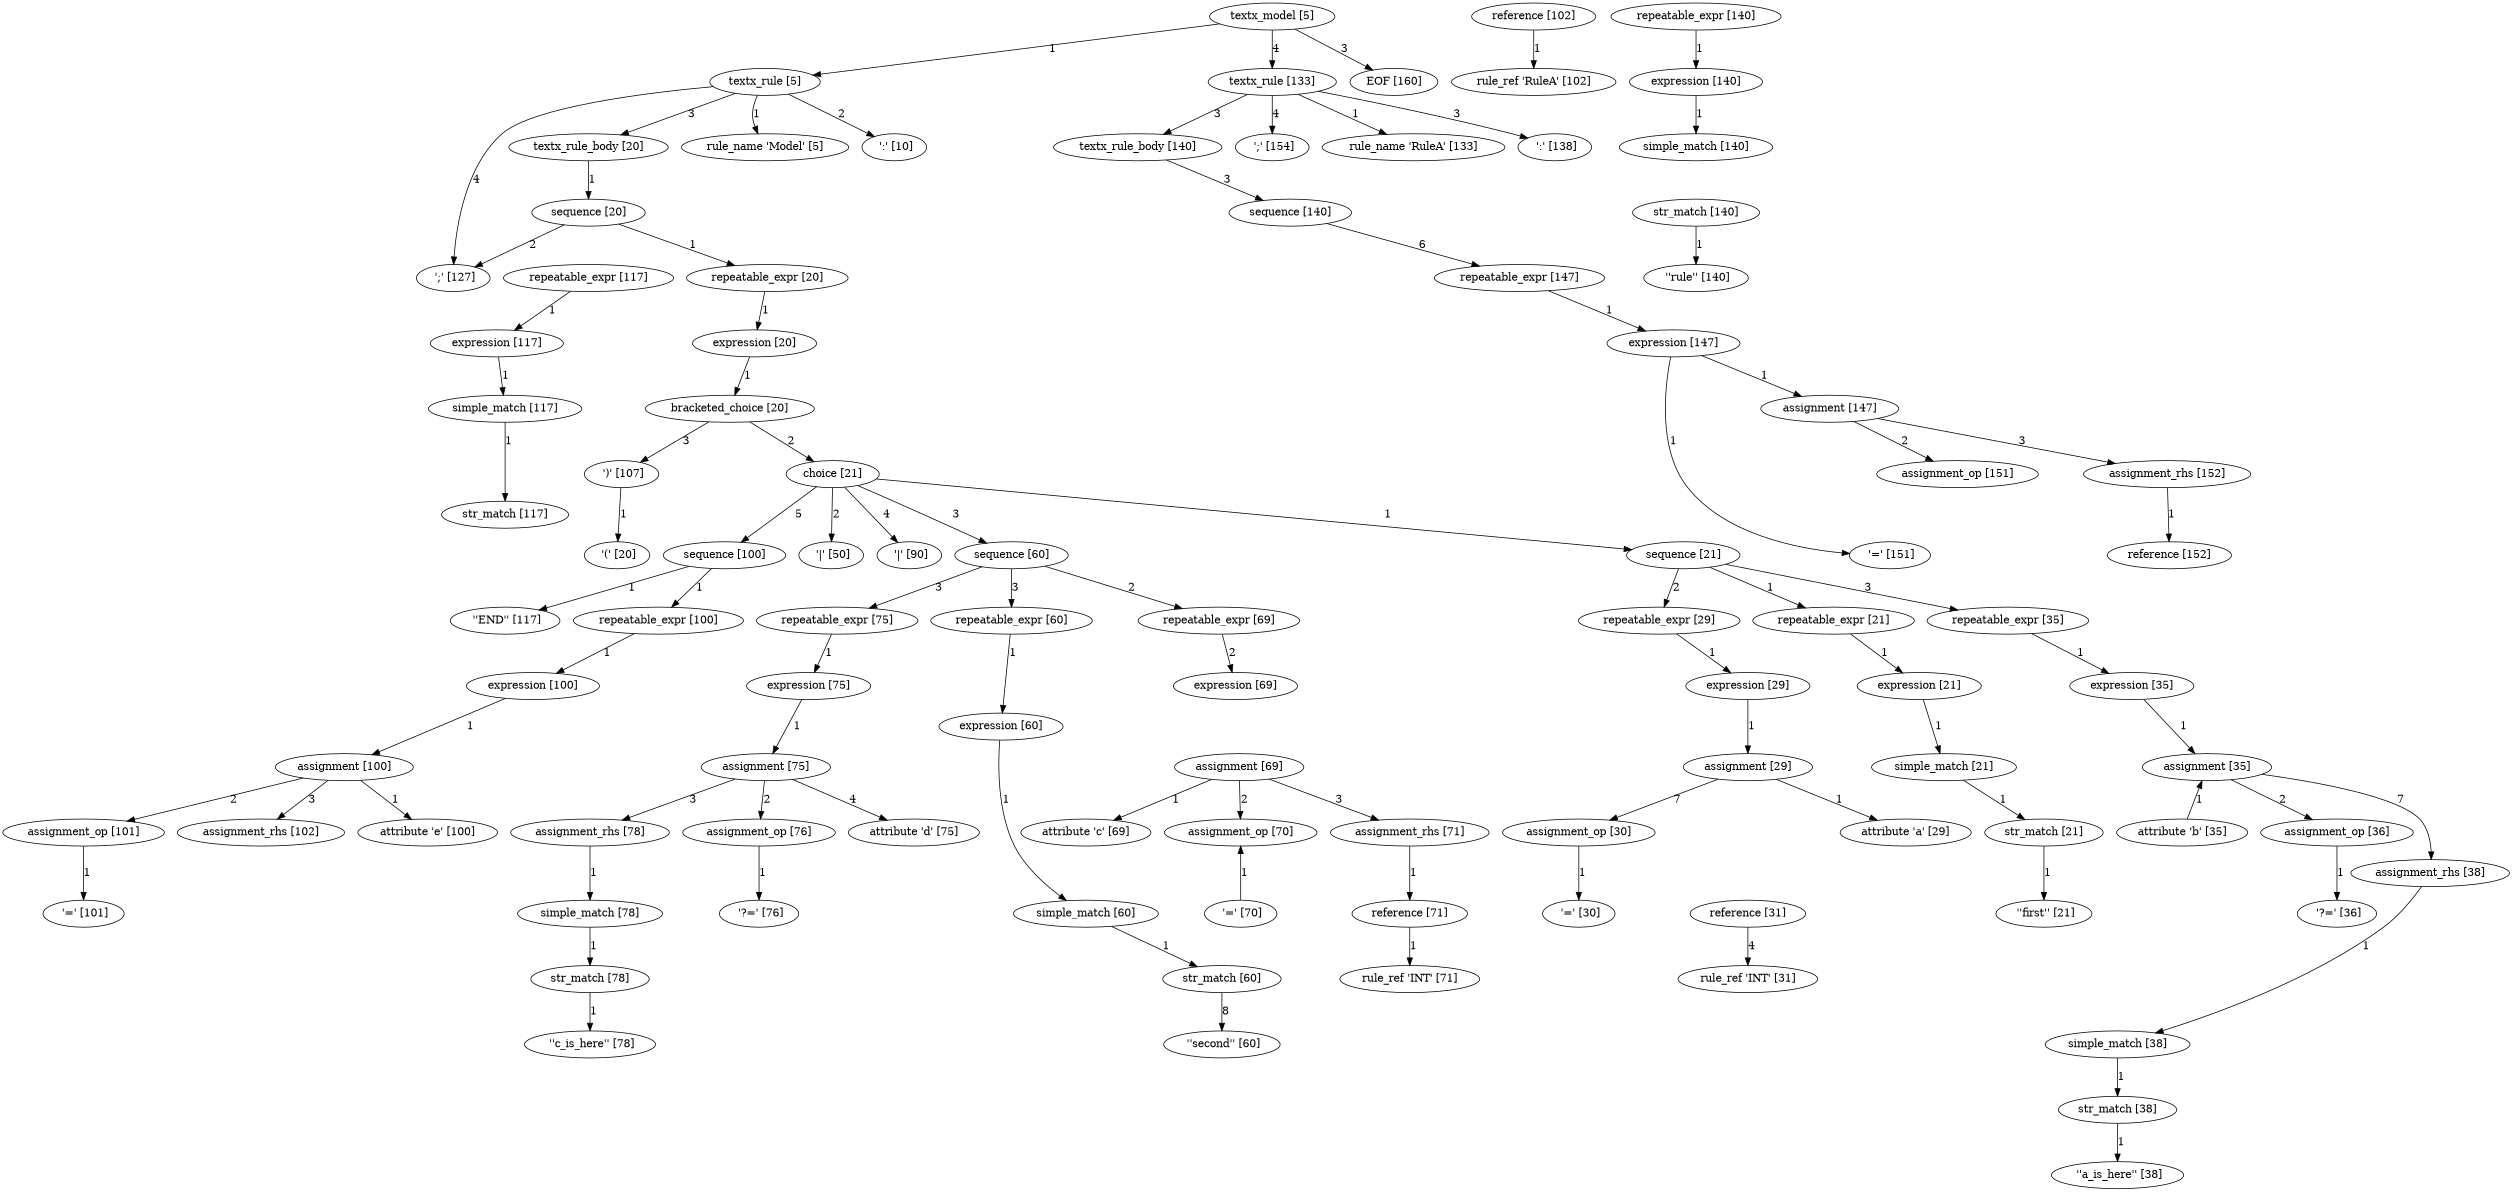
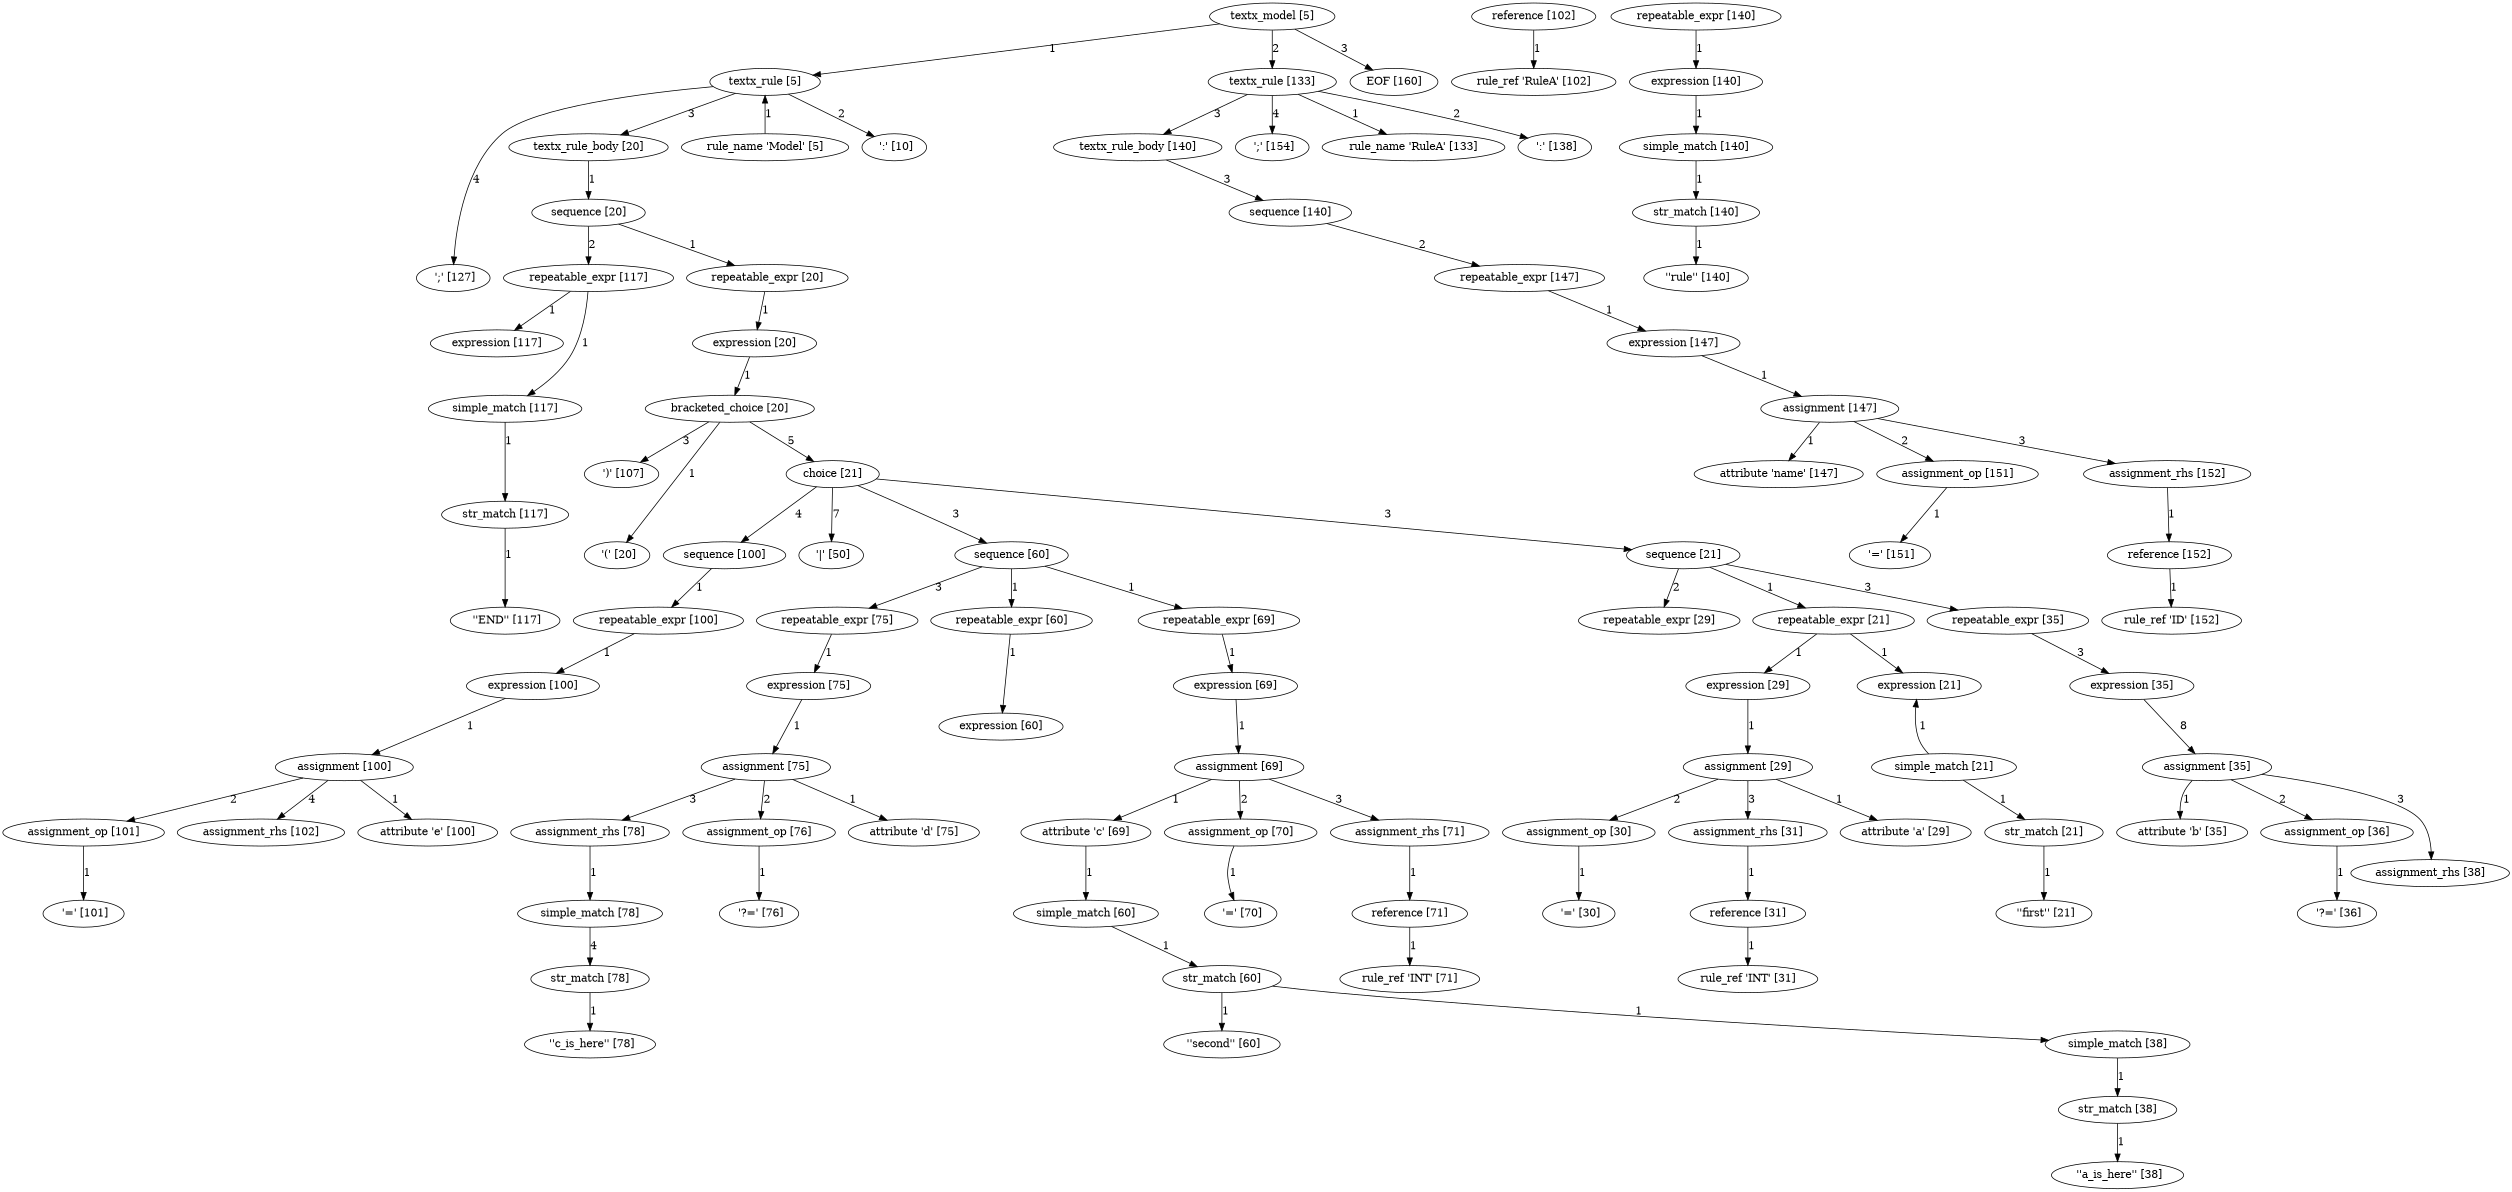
edge "textx_model [5]" -> "textx_rule [133]": label "4" -> "2"
edge "textx_rule [5]" -> "rule_name 'Model' [5]": reversed
edge "textx_rule [133]" -> "':' [138]": label "3" -> "2"
edge "simple_match [140]" -> "str_match [140]": added, label "1"
edge "sequence [20]" -> "';' [127]": now "sequence [20]" -> "repeatable_expr [117]"
edge "sequence [140]" -> "repeatable_expr [147]": label "6" -> "2"
edge "expression [117]" -> "simple_match [117]": now "repeatable_expr [117]" -> "simple_match [117]"
edge "bracketed_choice [20]" -> "choice [21]": label "2" -> "5"
node "attribute 'name' [147]": added
edge "expression [147]" -> "'=' [151]": now "assignment_op [151]" -> "'=' [151]"
edge "')' [107]" -> "'(' [20]": now "bracketed_choice [20]" -> "'(' [20]"
edge "choice [21]" -> "sequence [100]": label "5" -> "4"
edge "choice [21]" -> "'|' [50]": label "2" -> "7"
edge "choice [21]" -> "sequence [21]": label "1" -> "3"
node "'|' [90]": removed
edge "sequence [100]" -> "''END'' [117]": now "str_match [117]" -> "''END'' [117]"
edge "sequence [60]" -> "repeatable_expr [60]": label "3" -> "1"
edge "sequence [60]" -> "repeatable_expr [69]": label "2" -> "1"
node "rule_ref 'ID' [152]": added
edge "repeatable_expr [29]" -> "expression [29]": now "repeatable_expr [21]" -> "expression [29]"
edge "repeatable_expr [69]" -> "expression [69]": label "2" -> "1"
edge "repeatable_expr [35]" -> "expression [35]": label "1" -> "3"
edge "expression [69]" -> "assignment [69]": added, label "1"
edge "expression [21]" -> "simple_match [21]": reversed
edge "expression [35]" -> "assignment [35]": label "1" -> "8"
edge "assignment [100]" -> "assignment_rhs [102]": label "3" -> "4"
edge "assignment [75]" -> "attribute 'd' [75]": label "4" -> "1"
edge "assignment [29]" -> "assignment_op [30]": label "7" -> "2"
edge "assignment [35]" -> "assignment_rhs [38]": label "7" -> "3"
edge "attribute 'b' [35]" -> "assignment [35]": reversed
edge "expression [60]" -> "simple_match [60]": now "attribute 'c' [69]" -> "simple_match [60]"
node "assignment_rhs [31]": added
edge "'=' [70]" -> "assignment_op [70]": reversed
edge "simple_match [78]" -> "str_match [78]": label "1" -> "4"
edge "reference [31]" -> "rule_ref 'INT' [31]": label "4" -> "1"
edge "assignment_rhs [38]" -> "simple_match [38]": now "str_match [60]" -> "simple_match [38]"
edge "str_match [60]" -> "''second'' [60]": label "8" -> "1"
